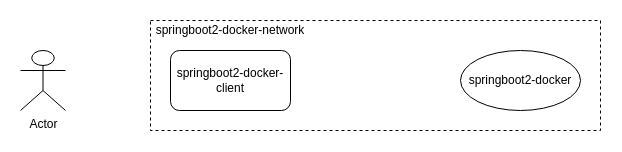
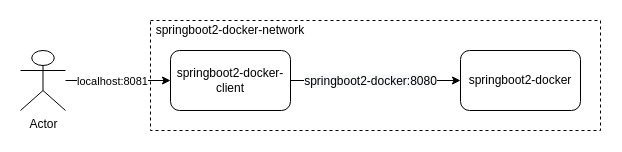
edge "Actor" -> "springboot2-docker-client": added, label "localhost:8081"
edge "springboot2-docker-client" -> "springboot2-docker": added, label "springboot2-docker:8080"
node "springboot2-docker": shape ellipse -> rounded rectangle
